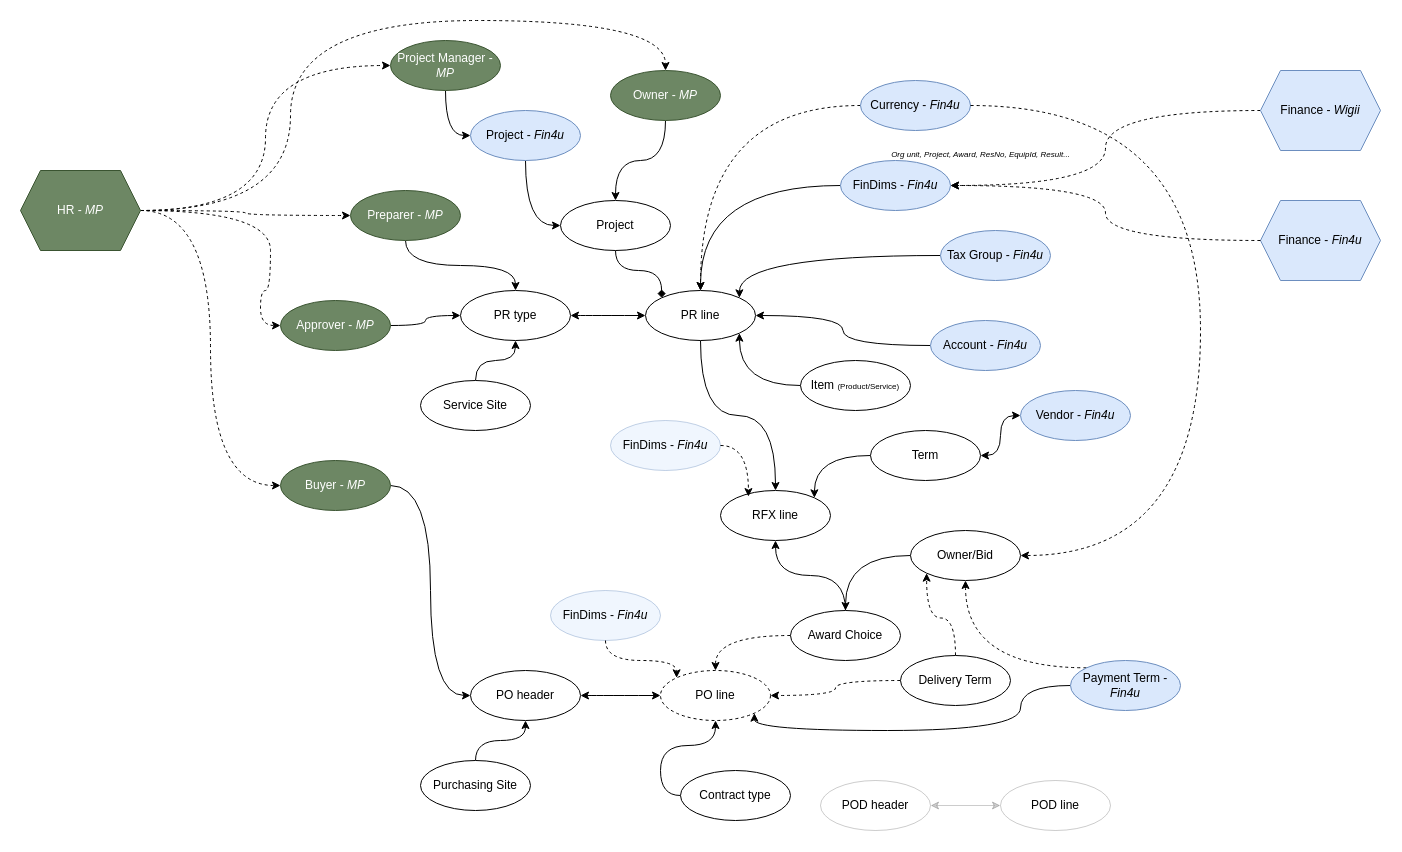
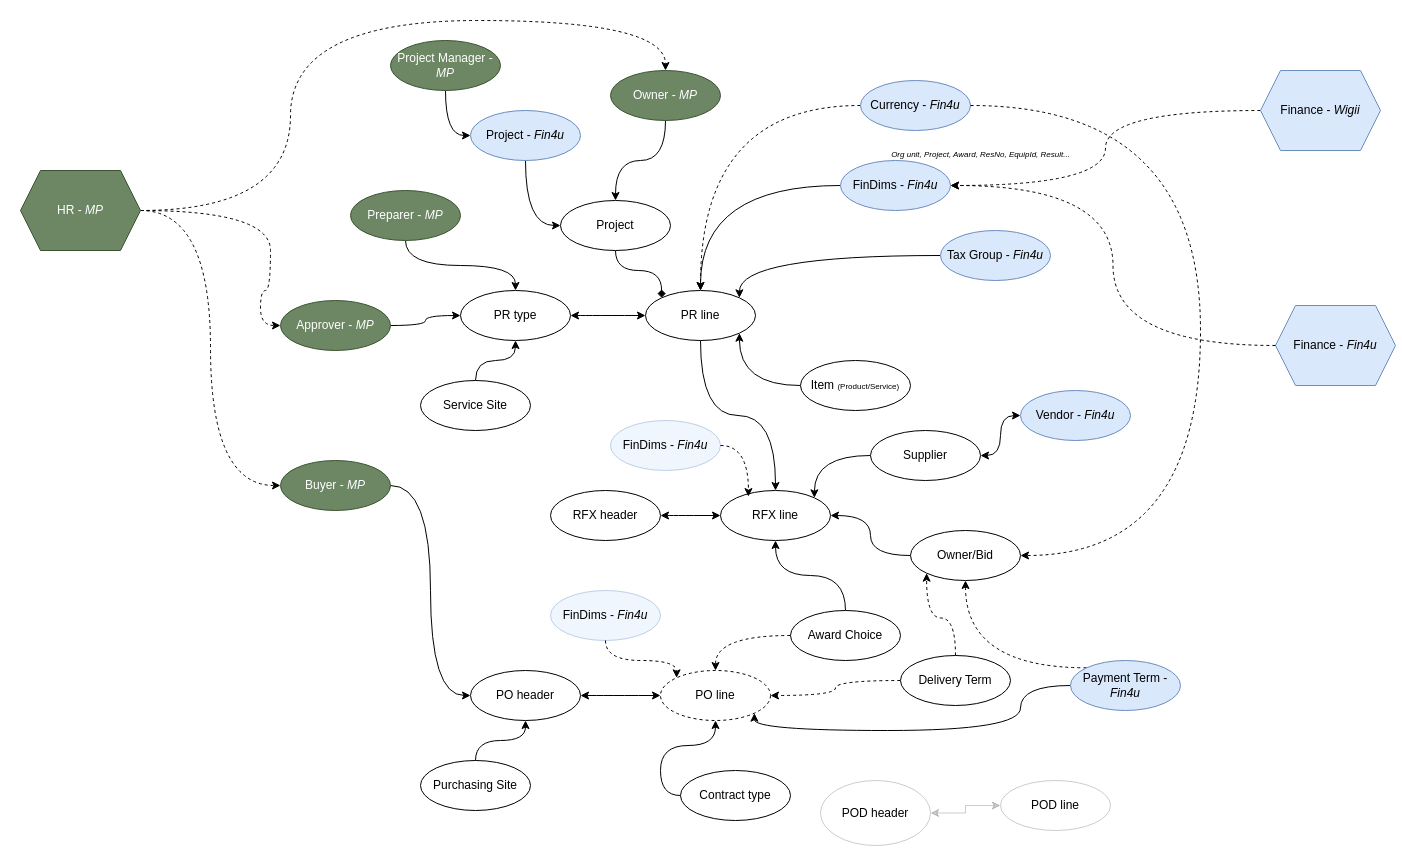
edge "HR - MP" -> "Project Manager - MP": removed
edge "HR - MP" -> "Preparer - MP": removed
node "Finance - Fin4u": moved (1321, 241) -> (1336, 346)
edge "Account - Fin4u" -> "PR line": removed
node "Account - Fin4u": removed
node "Term": label "Term" -> "Supplier"
node "RFX header": added
edge "RFX header" -- "RFX line": added
edge "Owner/Bid" -> "Award Choice": now "Owner/Bid" -> "RFX line"
node "POD header": size 110x50 -> 110x65
